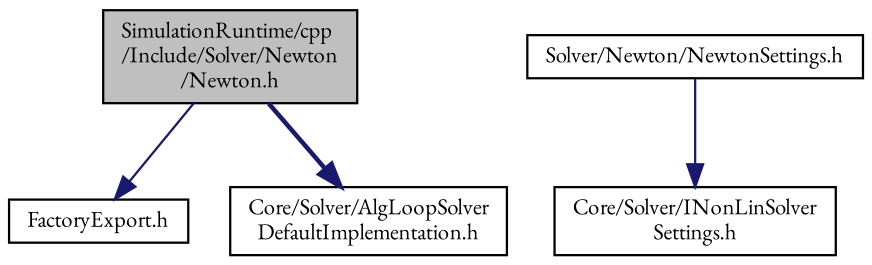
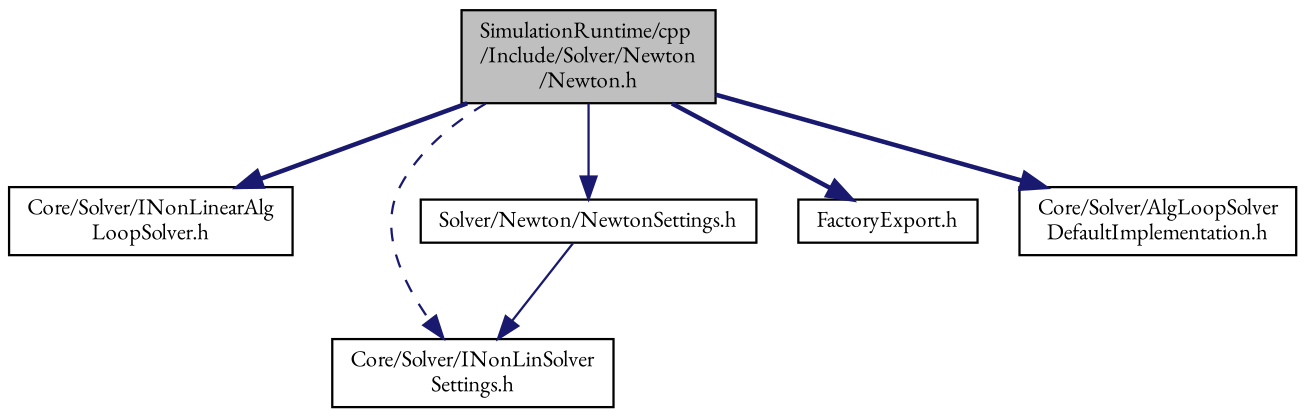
edge "SimulationRuntime/cpp /Include/Solver/Newton /Newton.h" -> "Solver/Newton/NewtonSettings.h": added
edge "SimulationRuntime/cpp /Include/Solver/Newton /Newton.h" -> "FactoryExport.h": style solid -> bold
edge "SimulationRuntime/cpp /Include/Solver/Newton /Newton.h" -> "Core/Solver/INonLinSolver Settings.h": added
node "Core/Solver/INonLinearAlg LoopSolver.h": added
